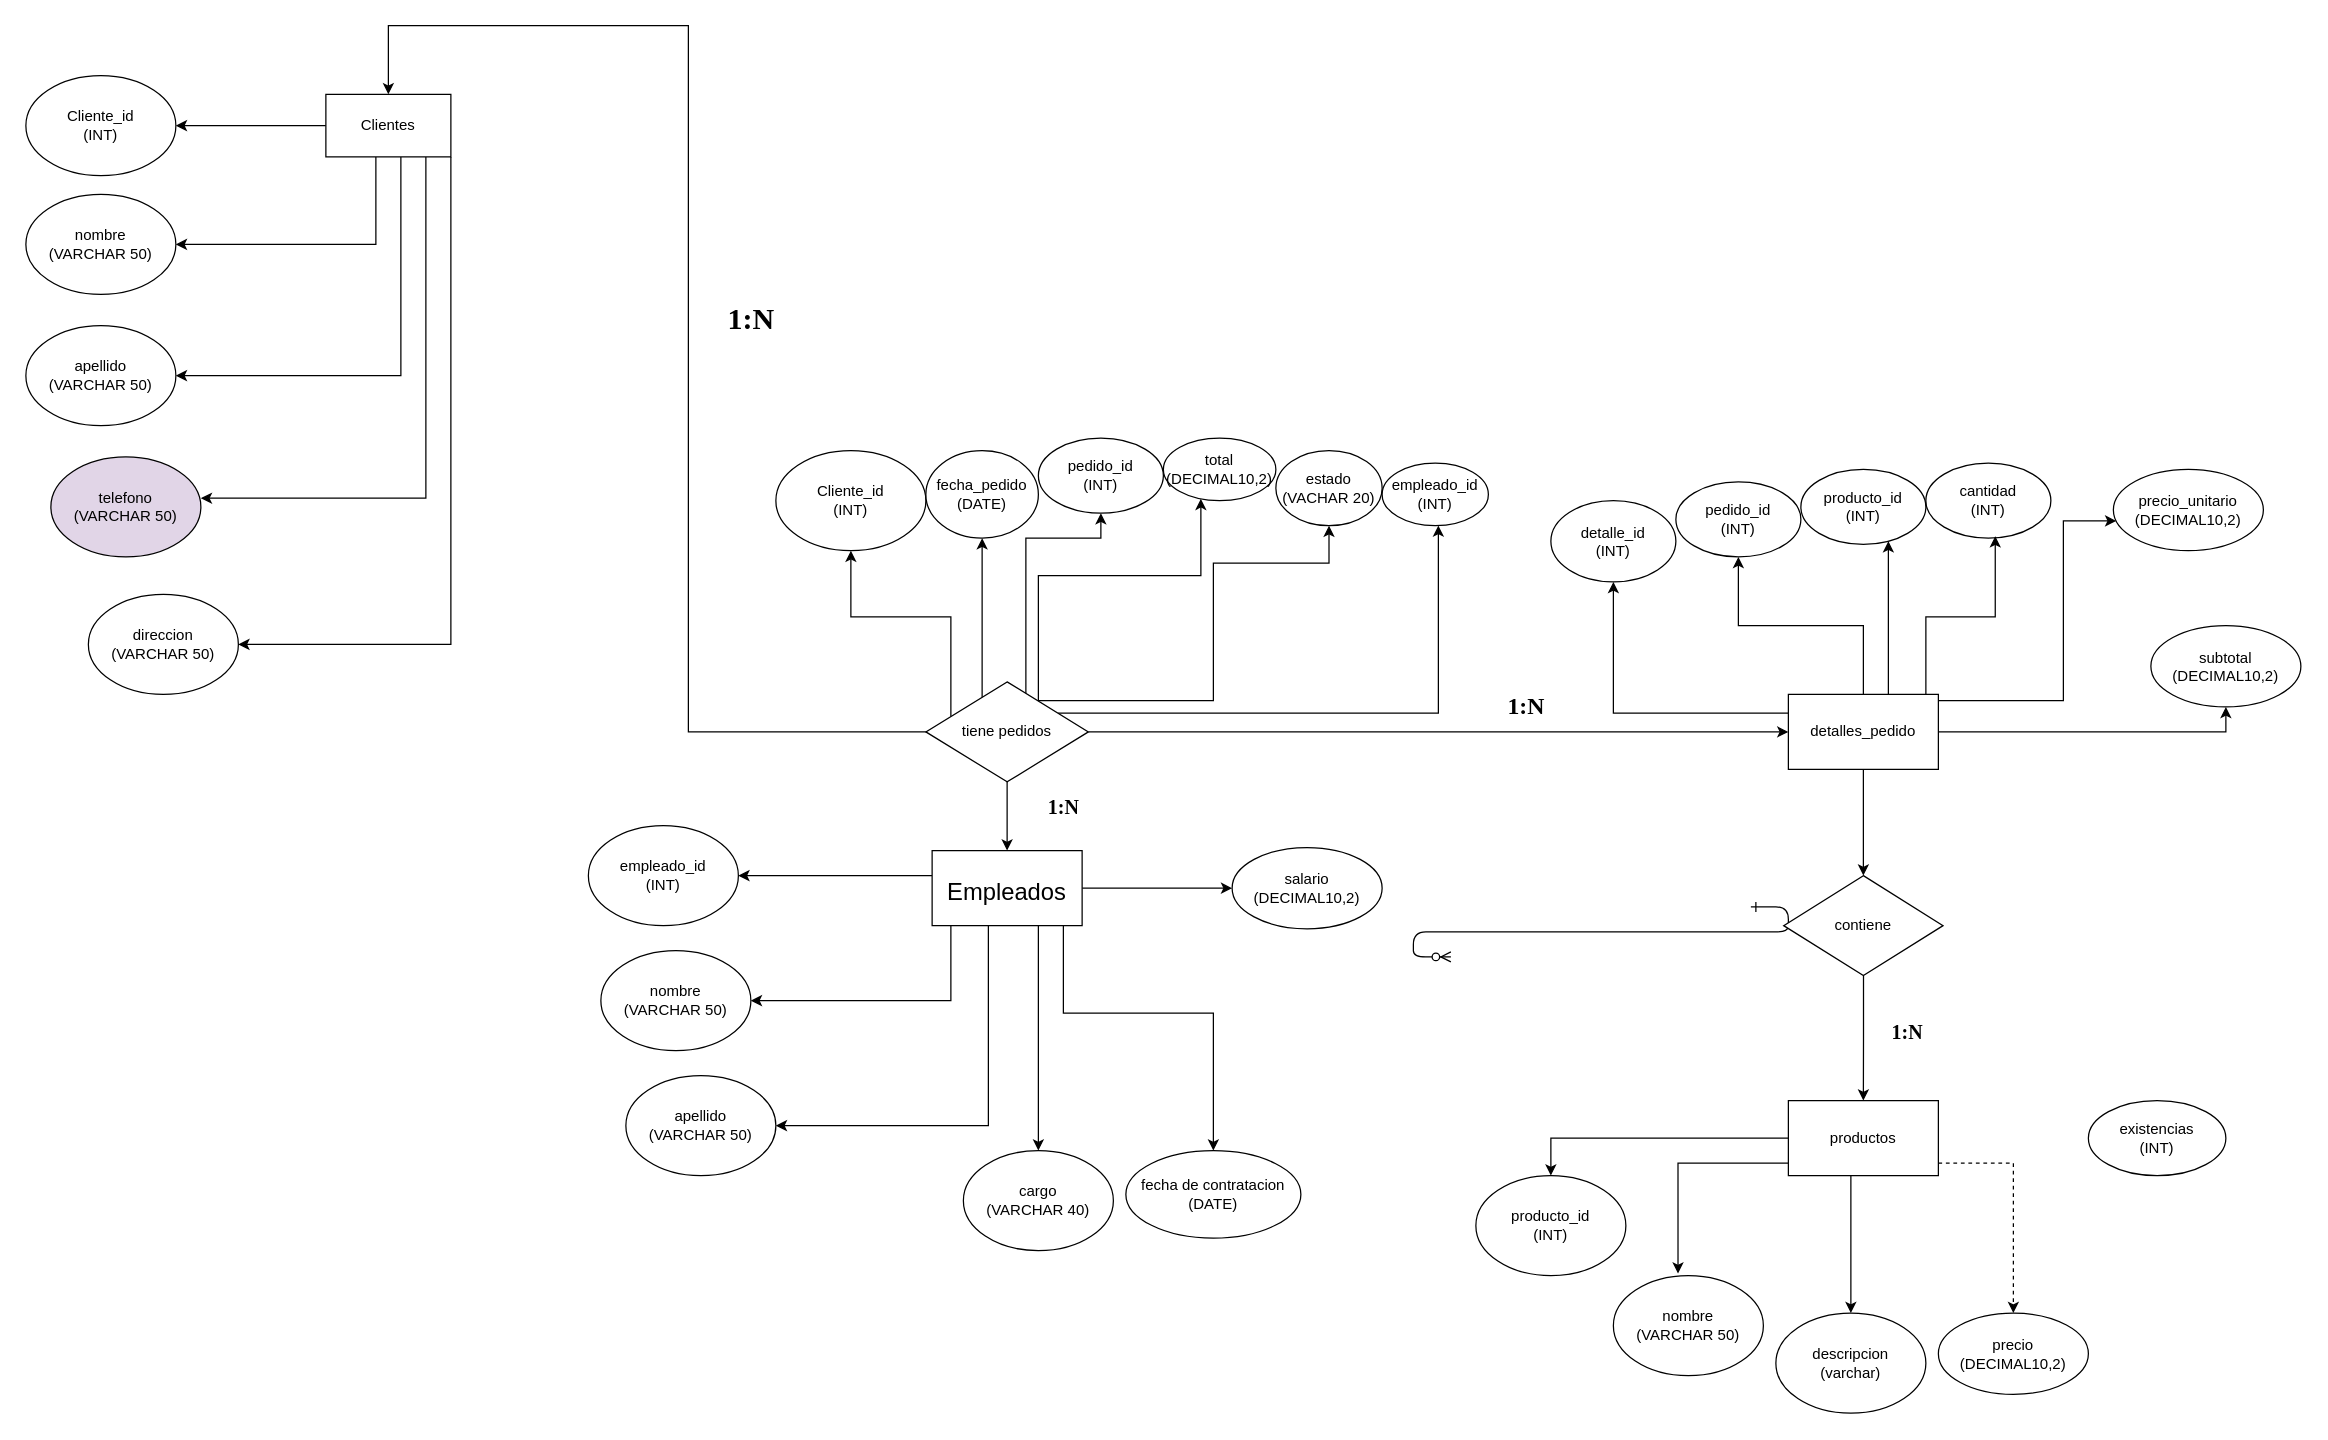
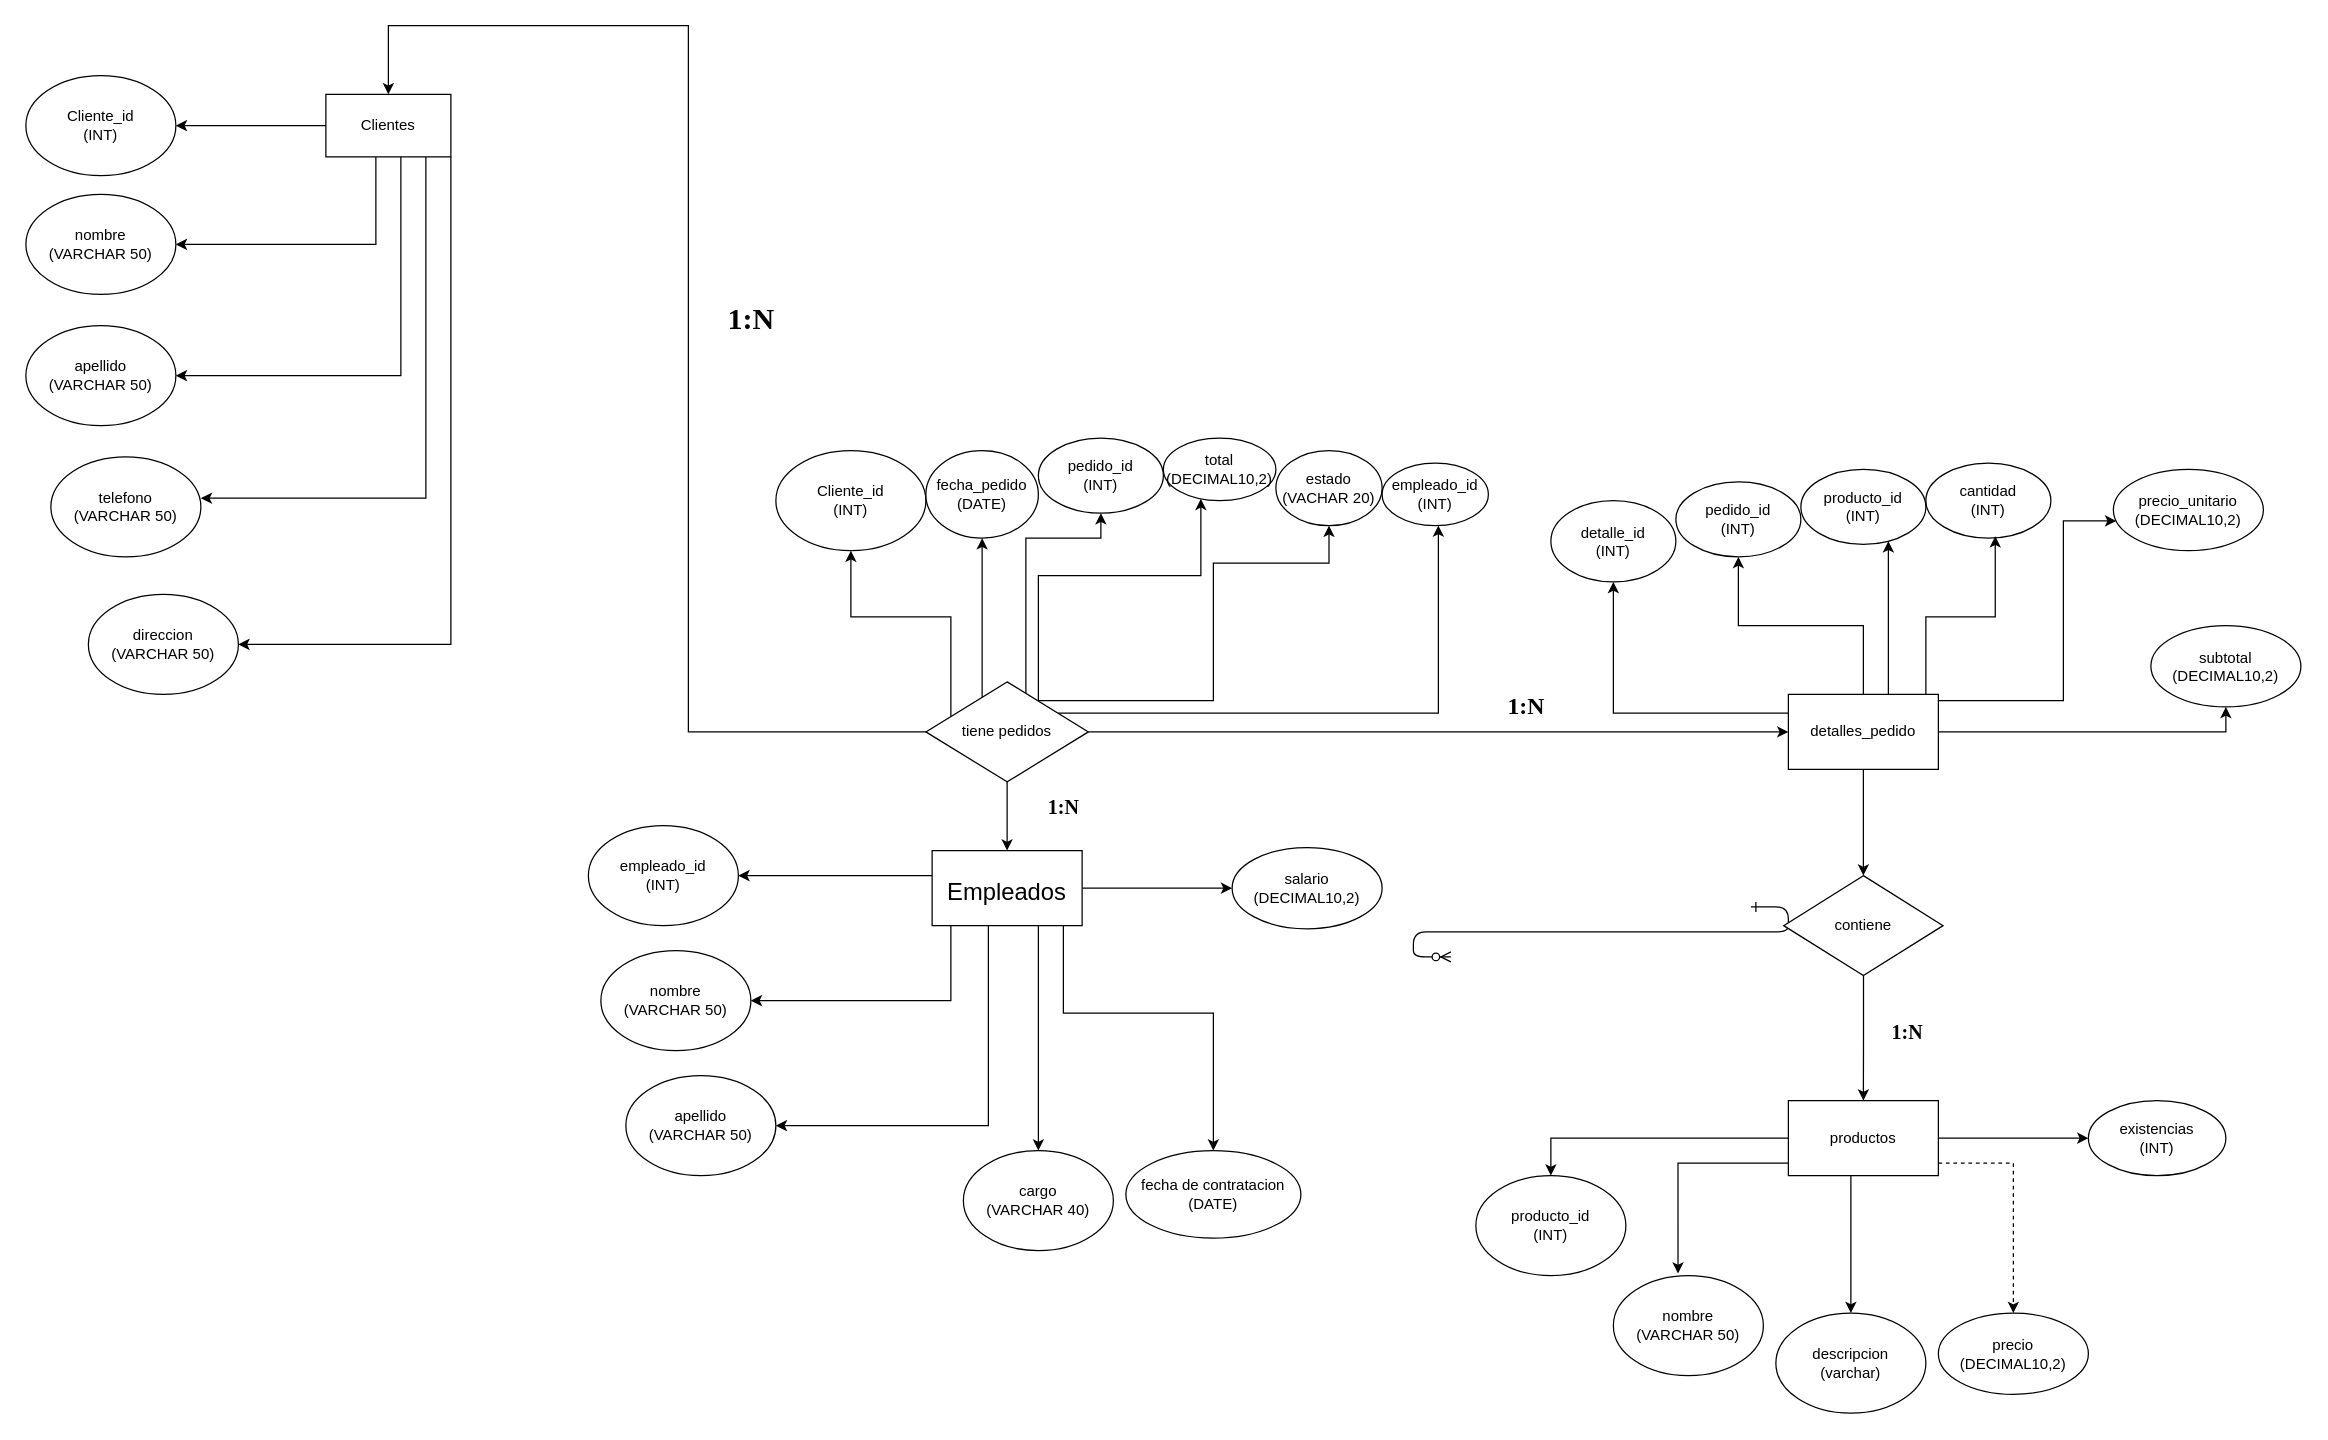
node "telefono (VARCHAR 50)": fillcolor #e1d5e7 -> #ffffff
edge "productos" -> "existencias (INT)": added
